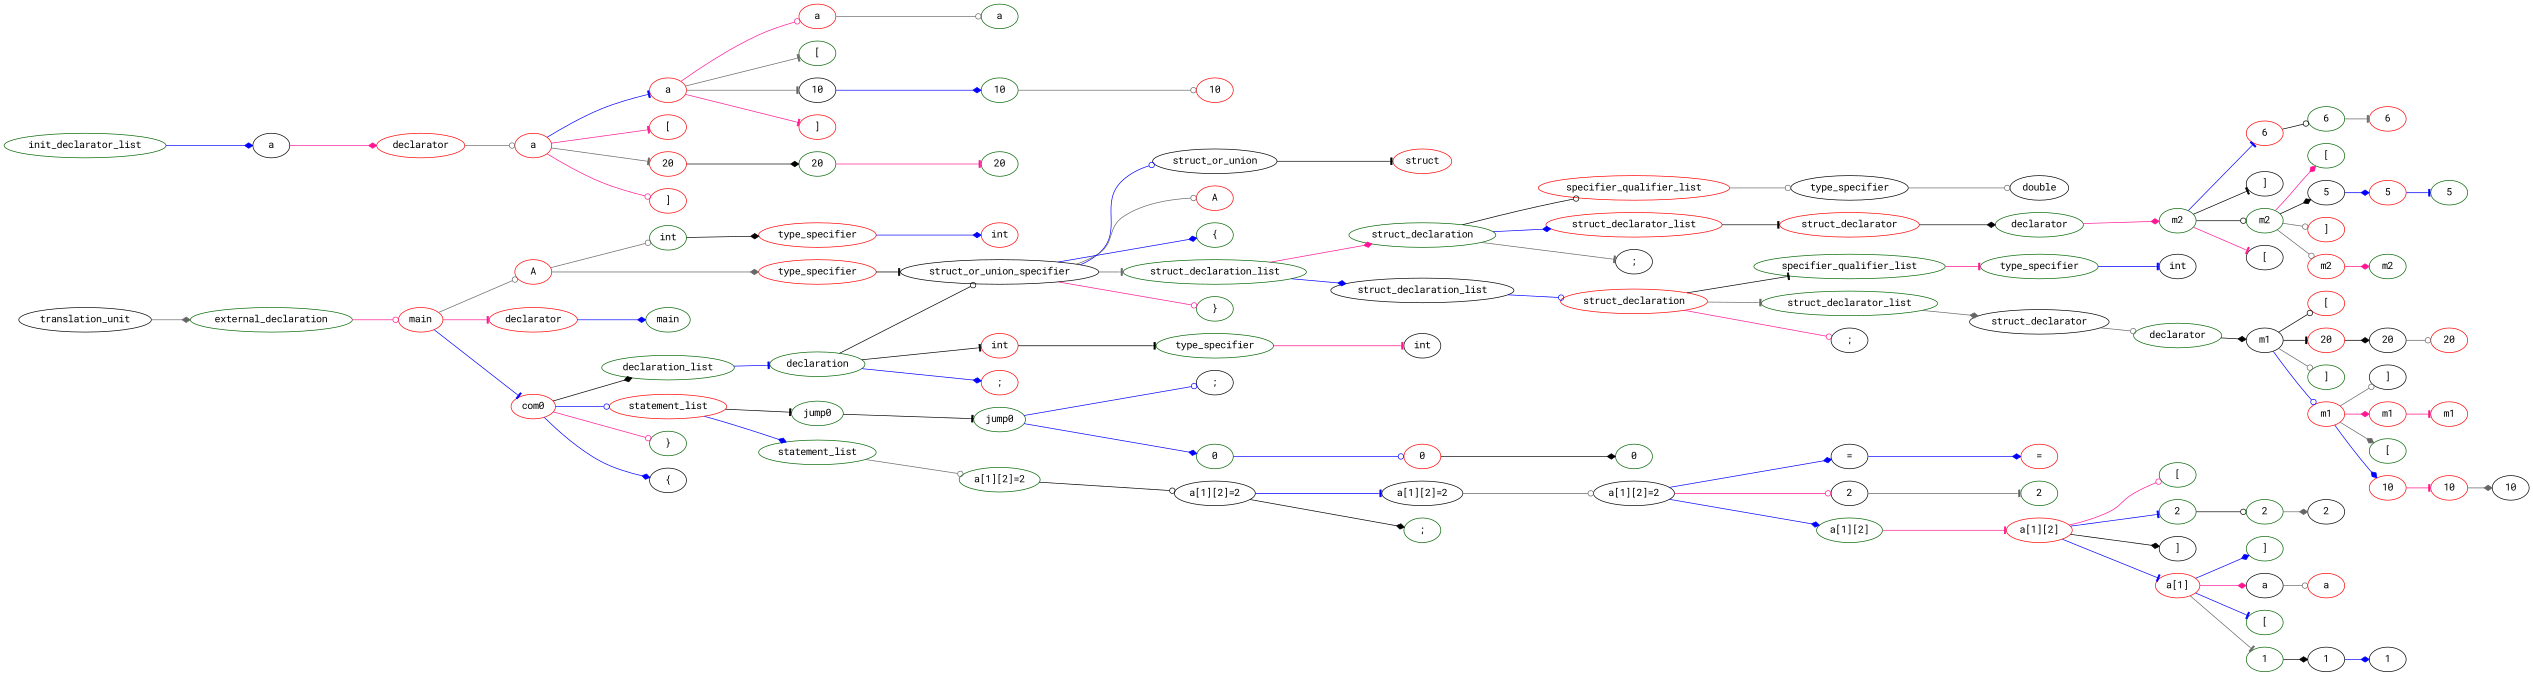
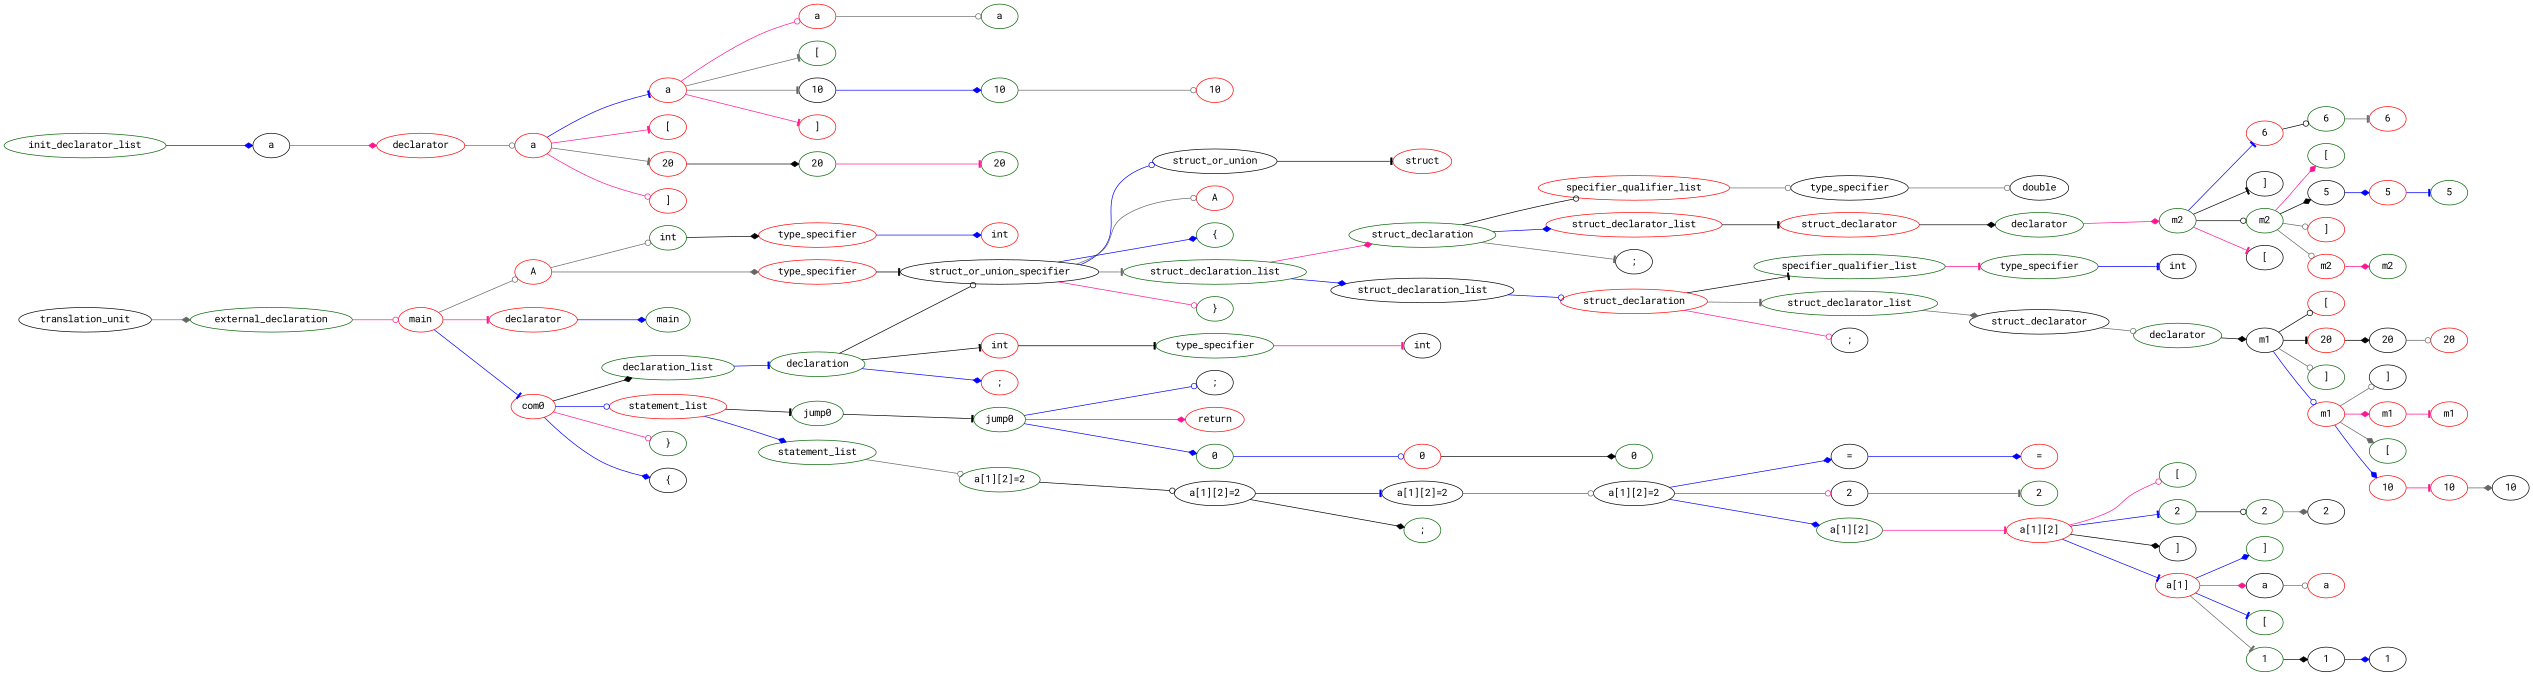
node "return": added
